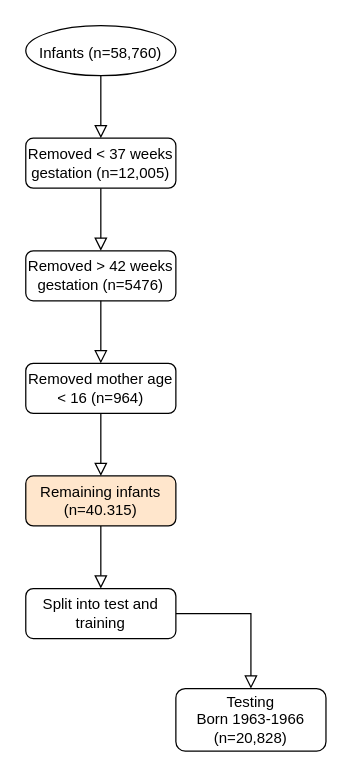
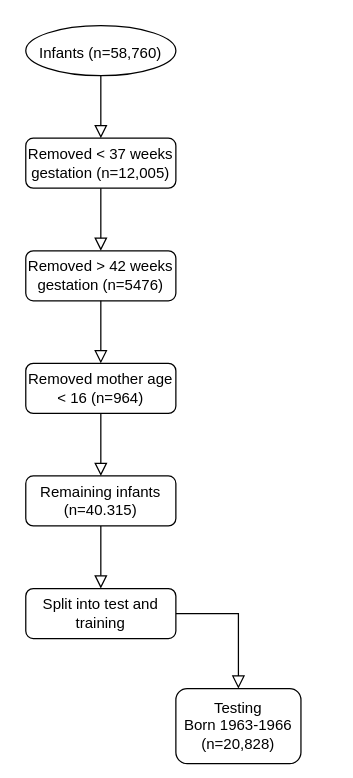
node "Remaining infants (n=40.315)": fillcolor #ffe6cc -> #ffffff
node "Testing Born 1963-1966 (n=20,828)": size 150x63 -> 125x75
